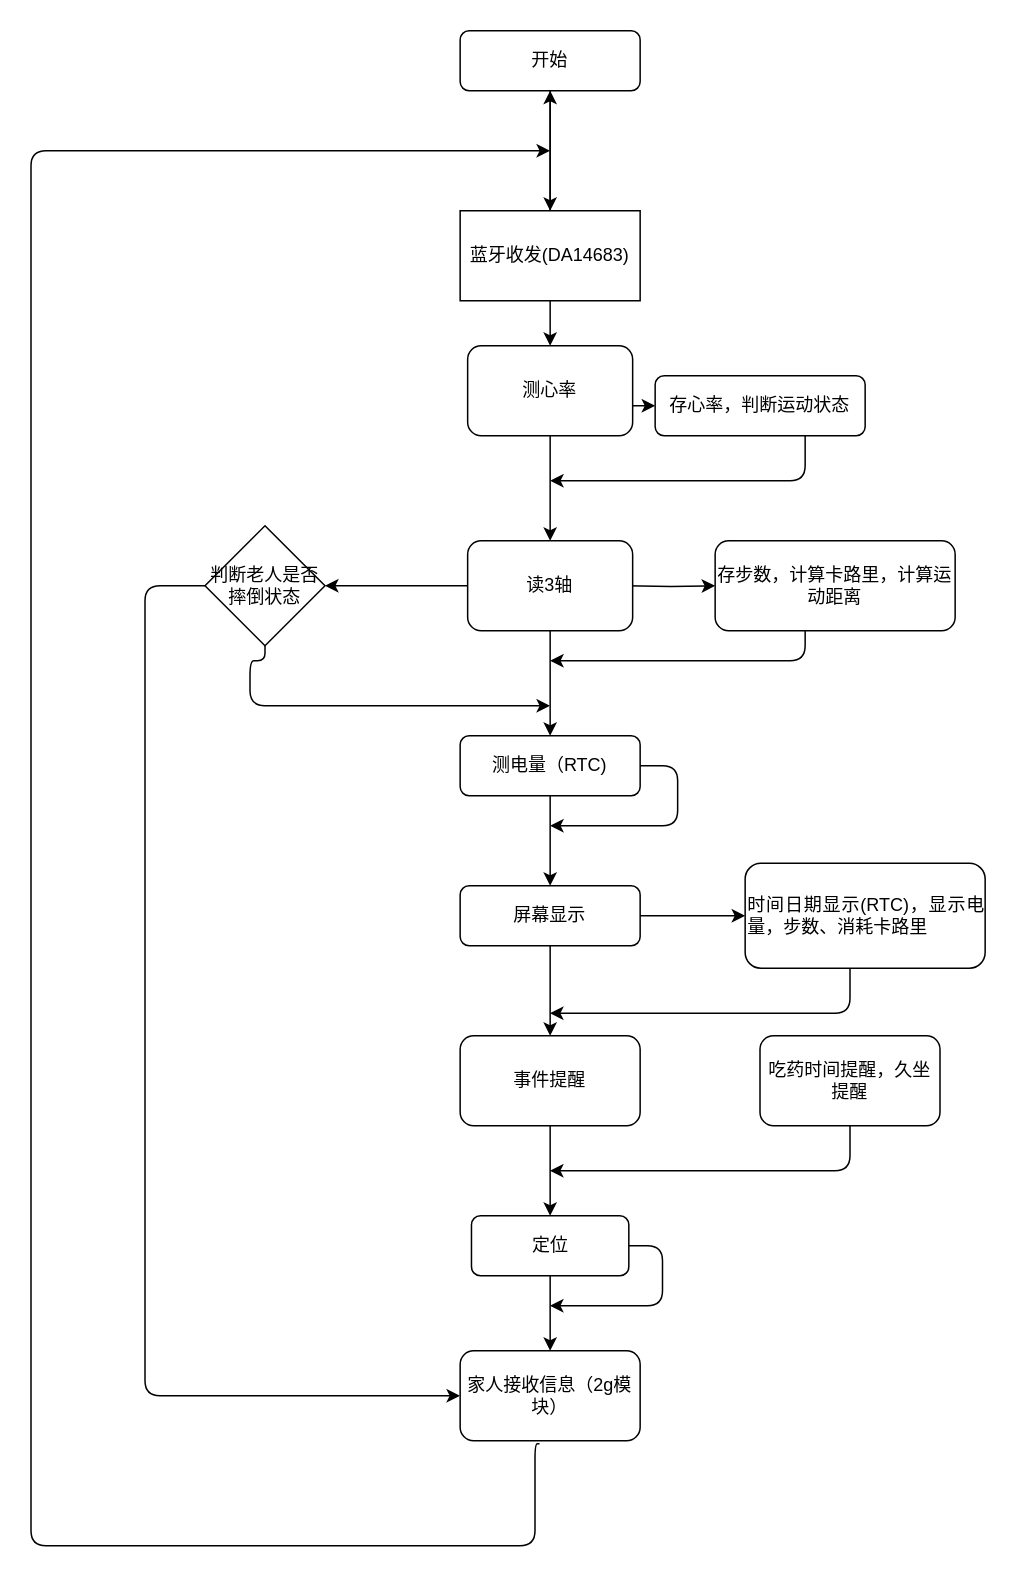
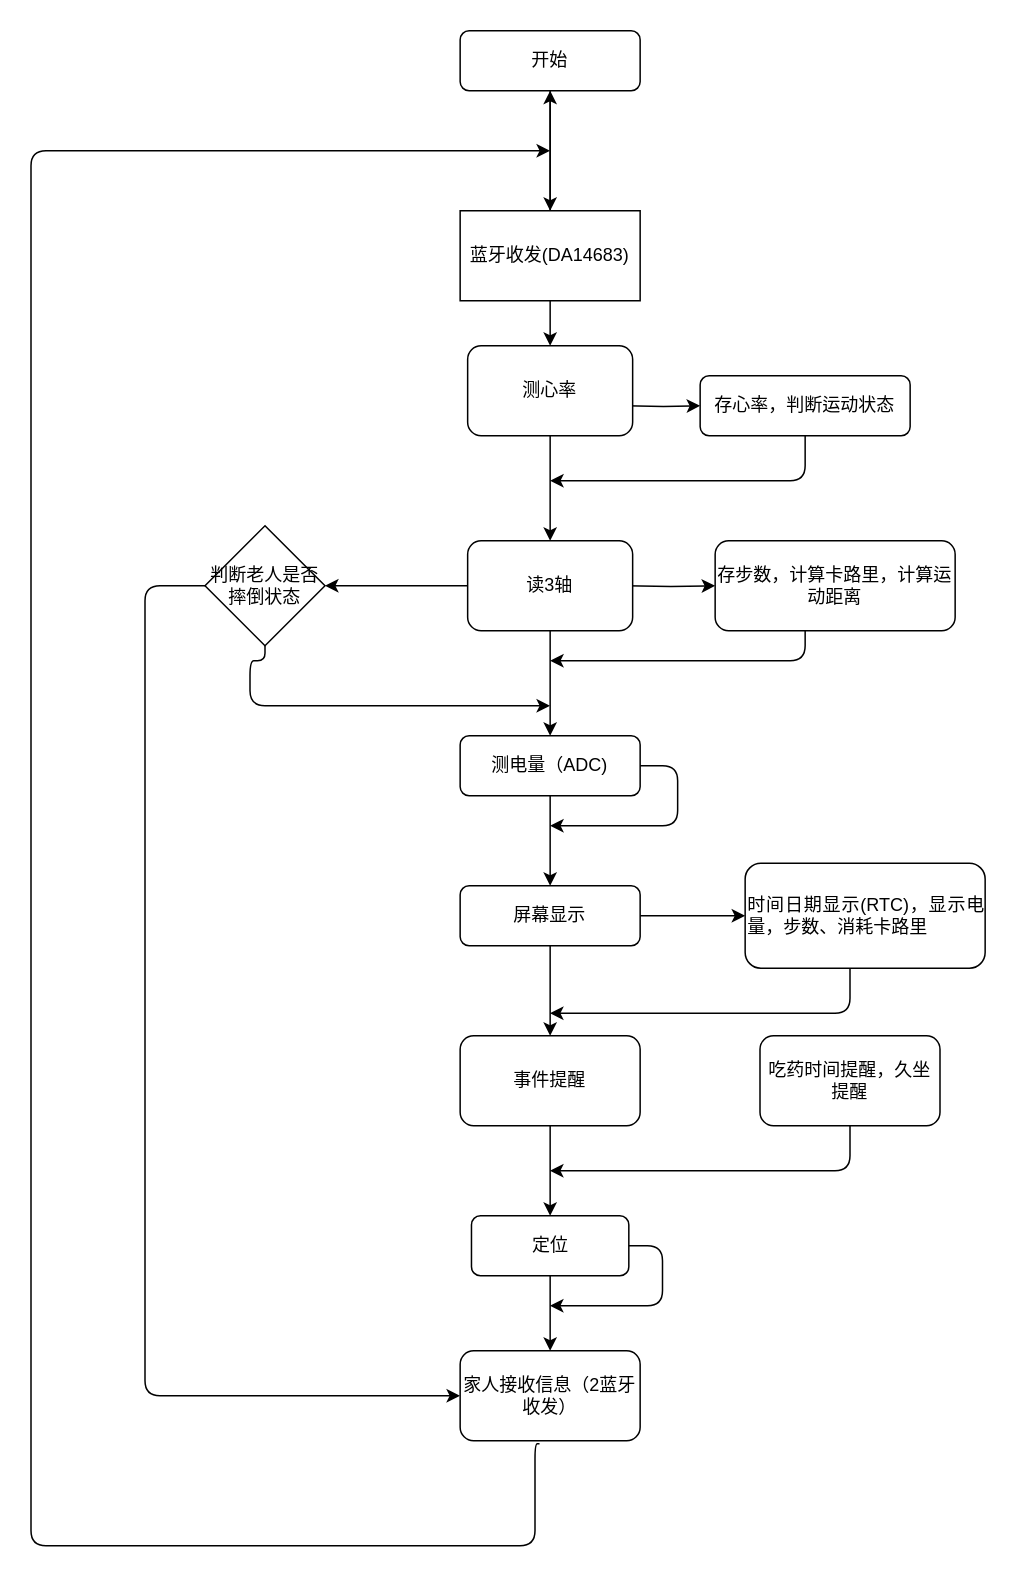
node "存心率，判断运动状态": moved (760, 406) -> (805, 406)
node "测电量（RTC)": label "测电量（RTC)" -> "测电量（ADC)"
node "家人接收信息（2g模块）": label "家人接收信息（2g模块）" -> "家人接收信息（2蓝牙收发）"
